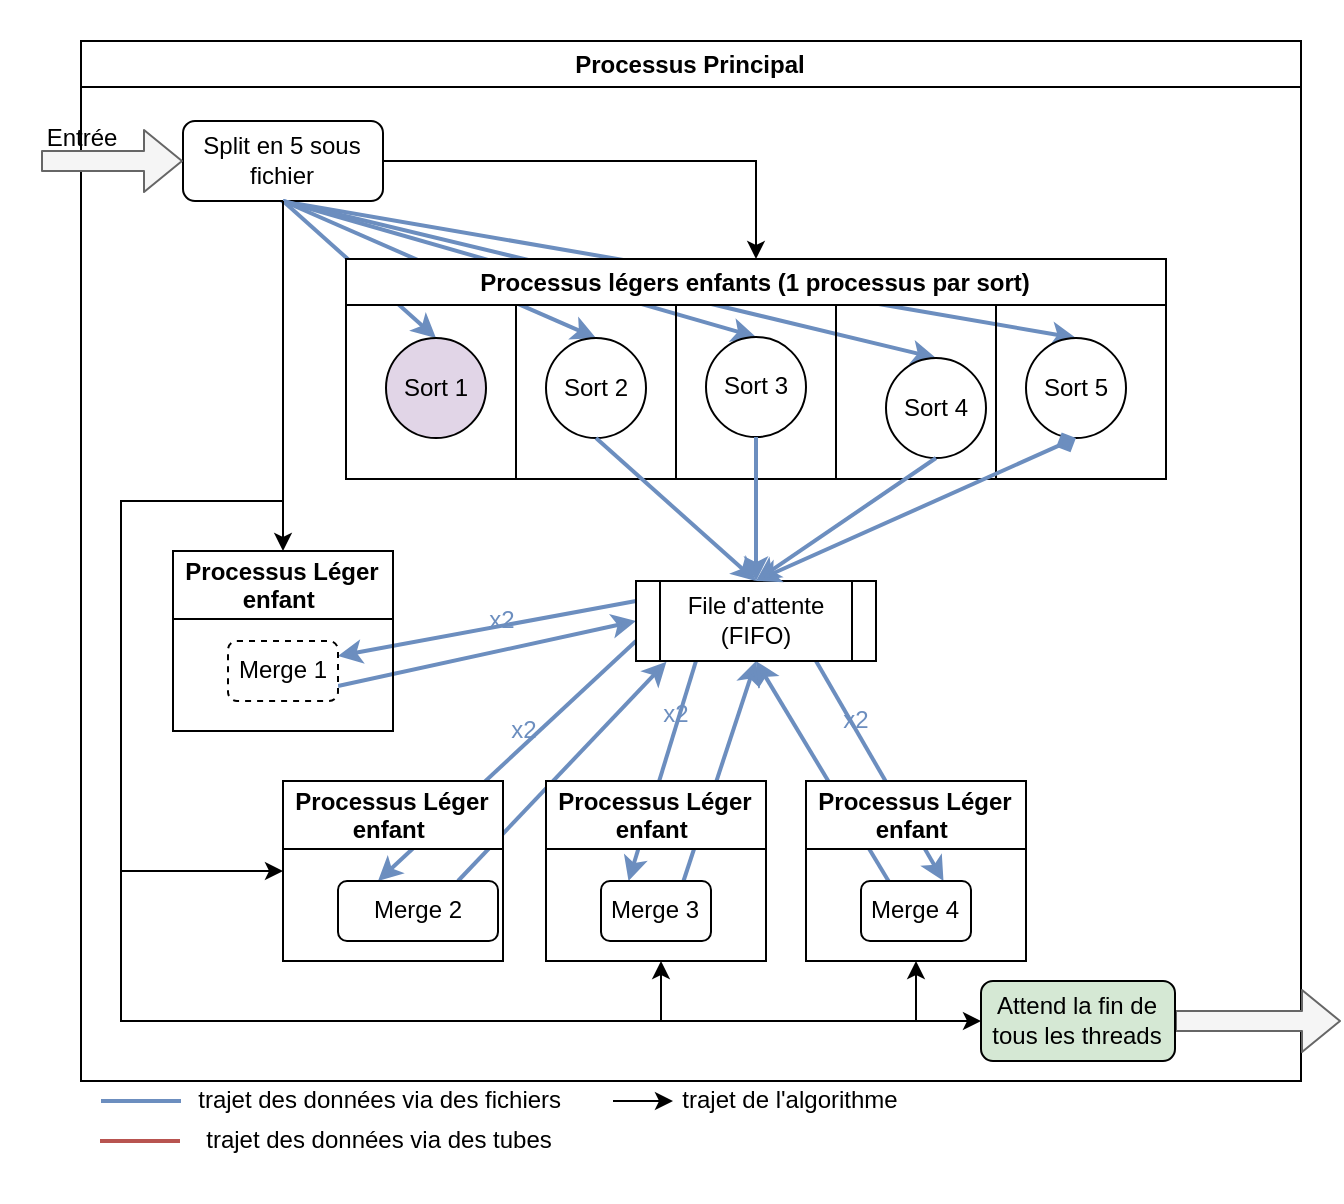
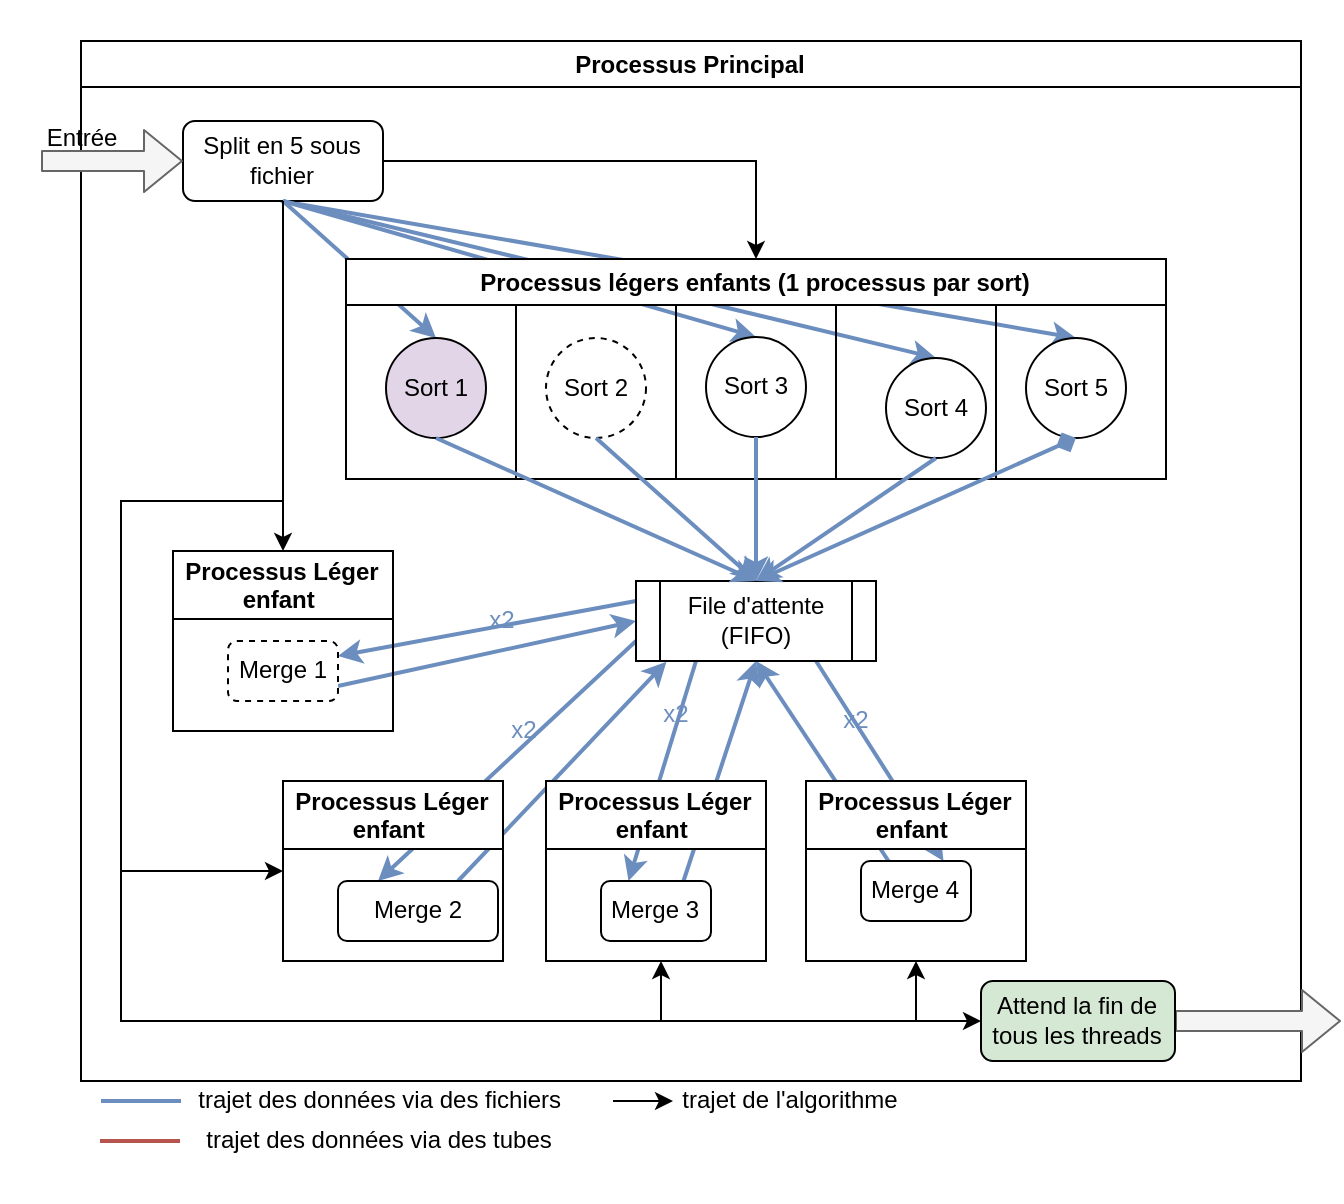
edge "Split en 5 sous fichier" -> "Sort 2": removed
node "Sort 2": style solid -> dashed
edge "Sort 1" -> "File d'attente (FIFO)": added
node "Merge 4": moved (916, 911) -> (916, 891)
